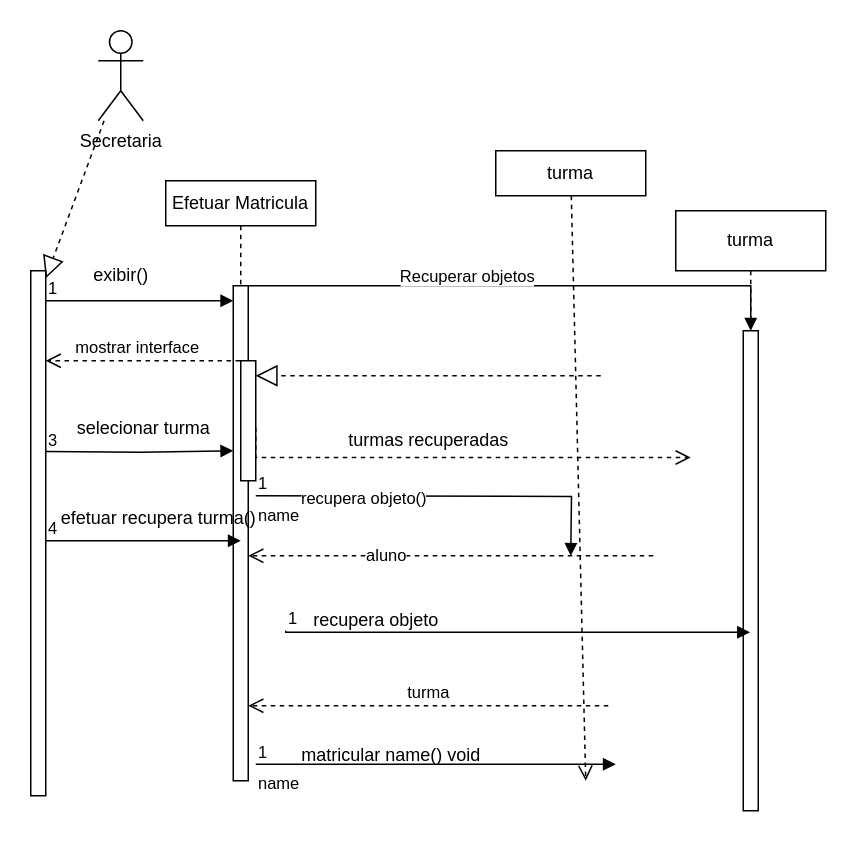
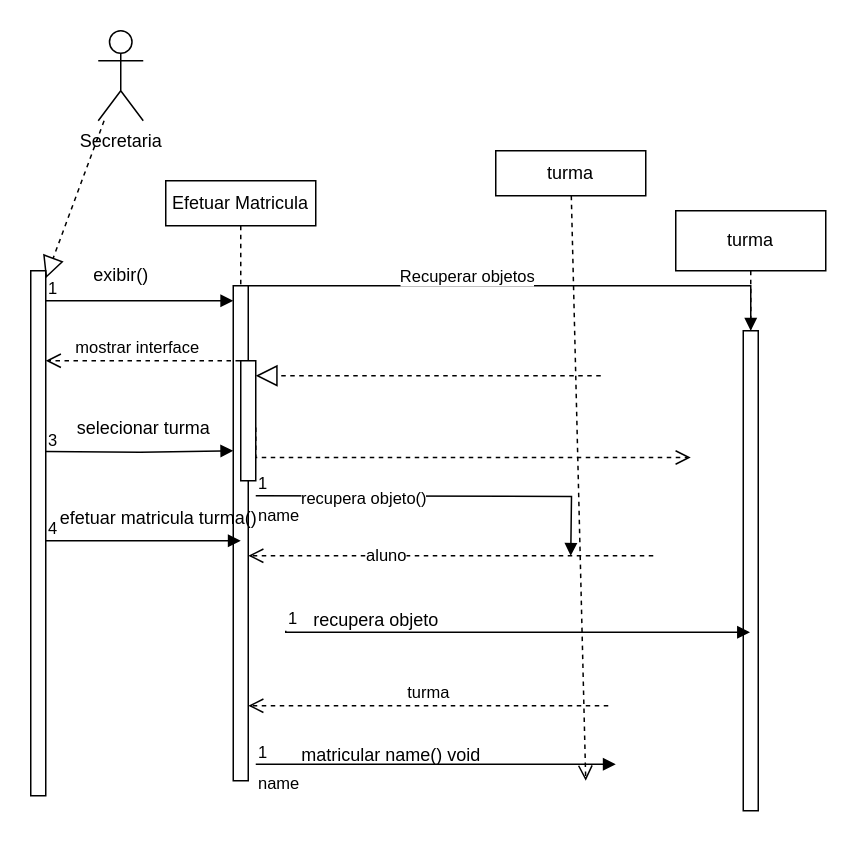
node "turmas recuperadas": removed
node "efetuar recupera turma()": label "efetuar recupera turma()" -> "efetuar matricula turma()"
